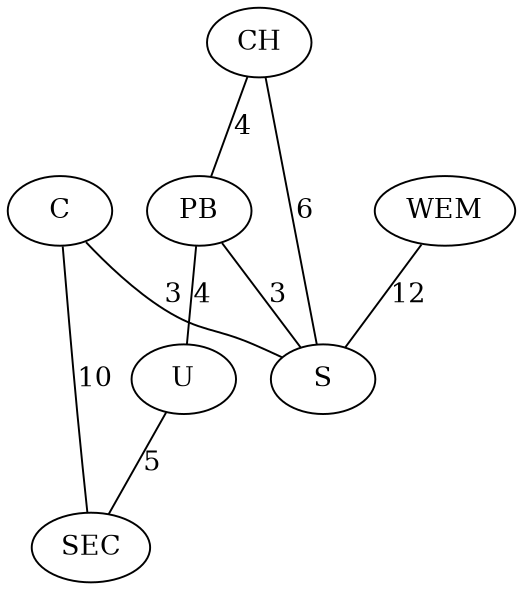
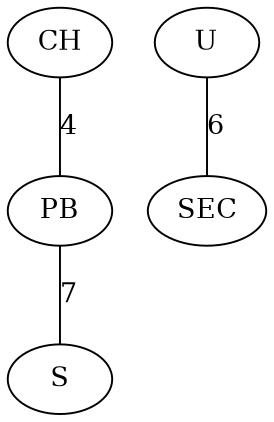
node "C": removed
edge "CH" -- "S": removed, label "6"
node "WEM": removed
edge "PB" -- "U": removed, label "4"
edge "PB" -- "S": label "3" -> "7"
edge "U" -- "SEC": label "5" -> "6"
